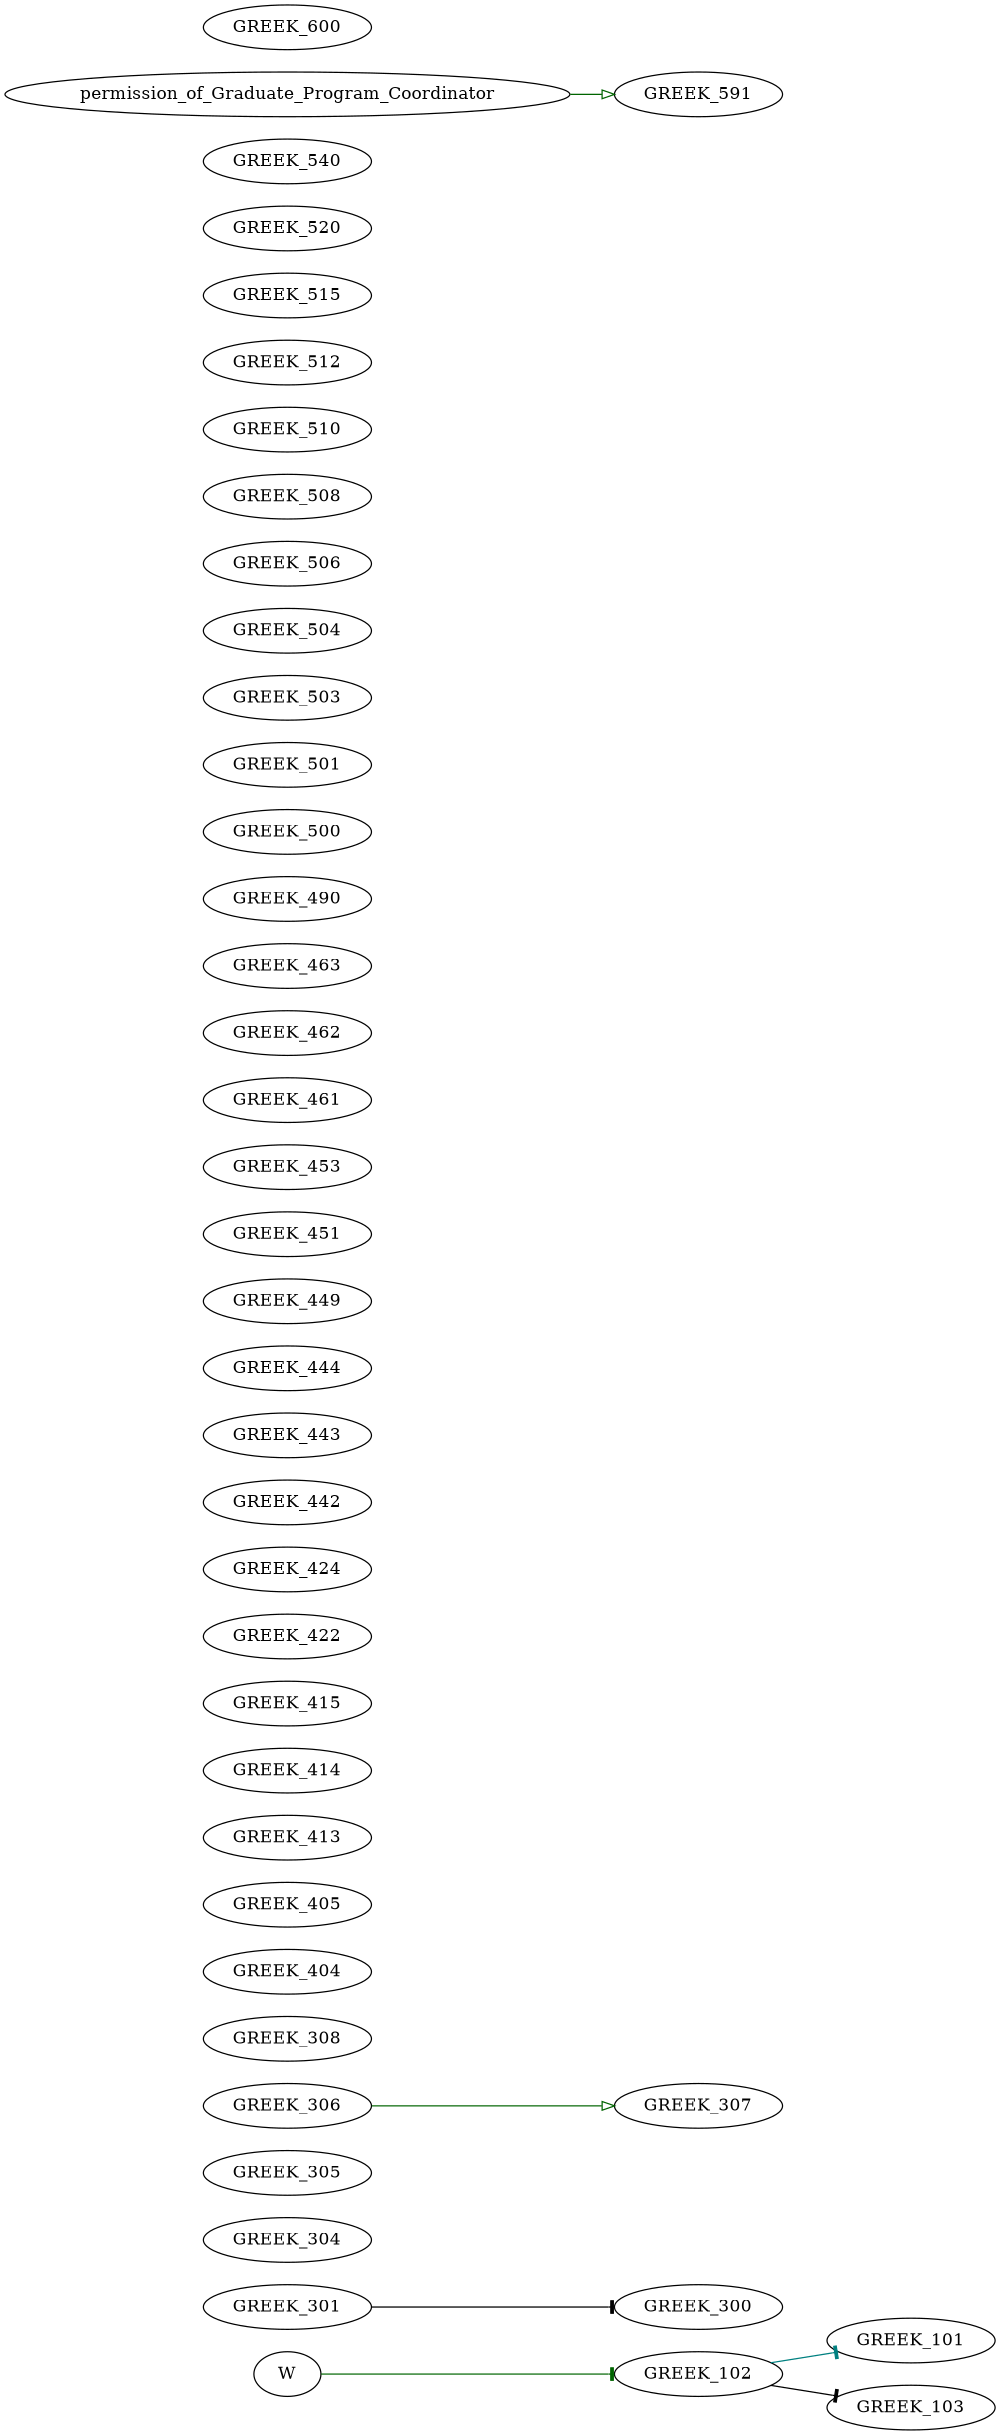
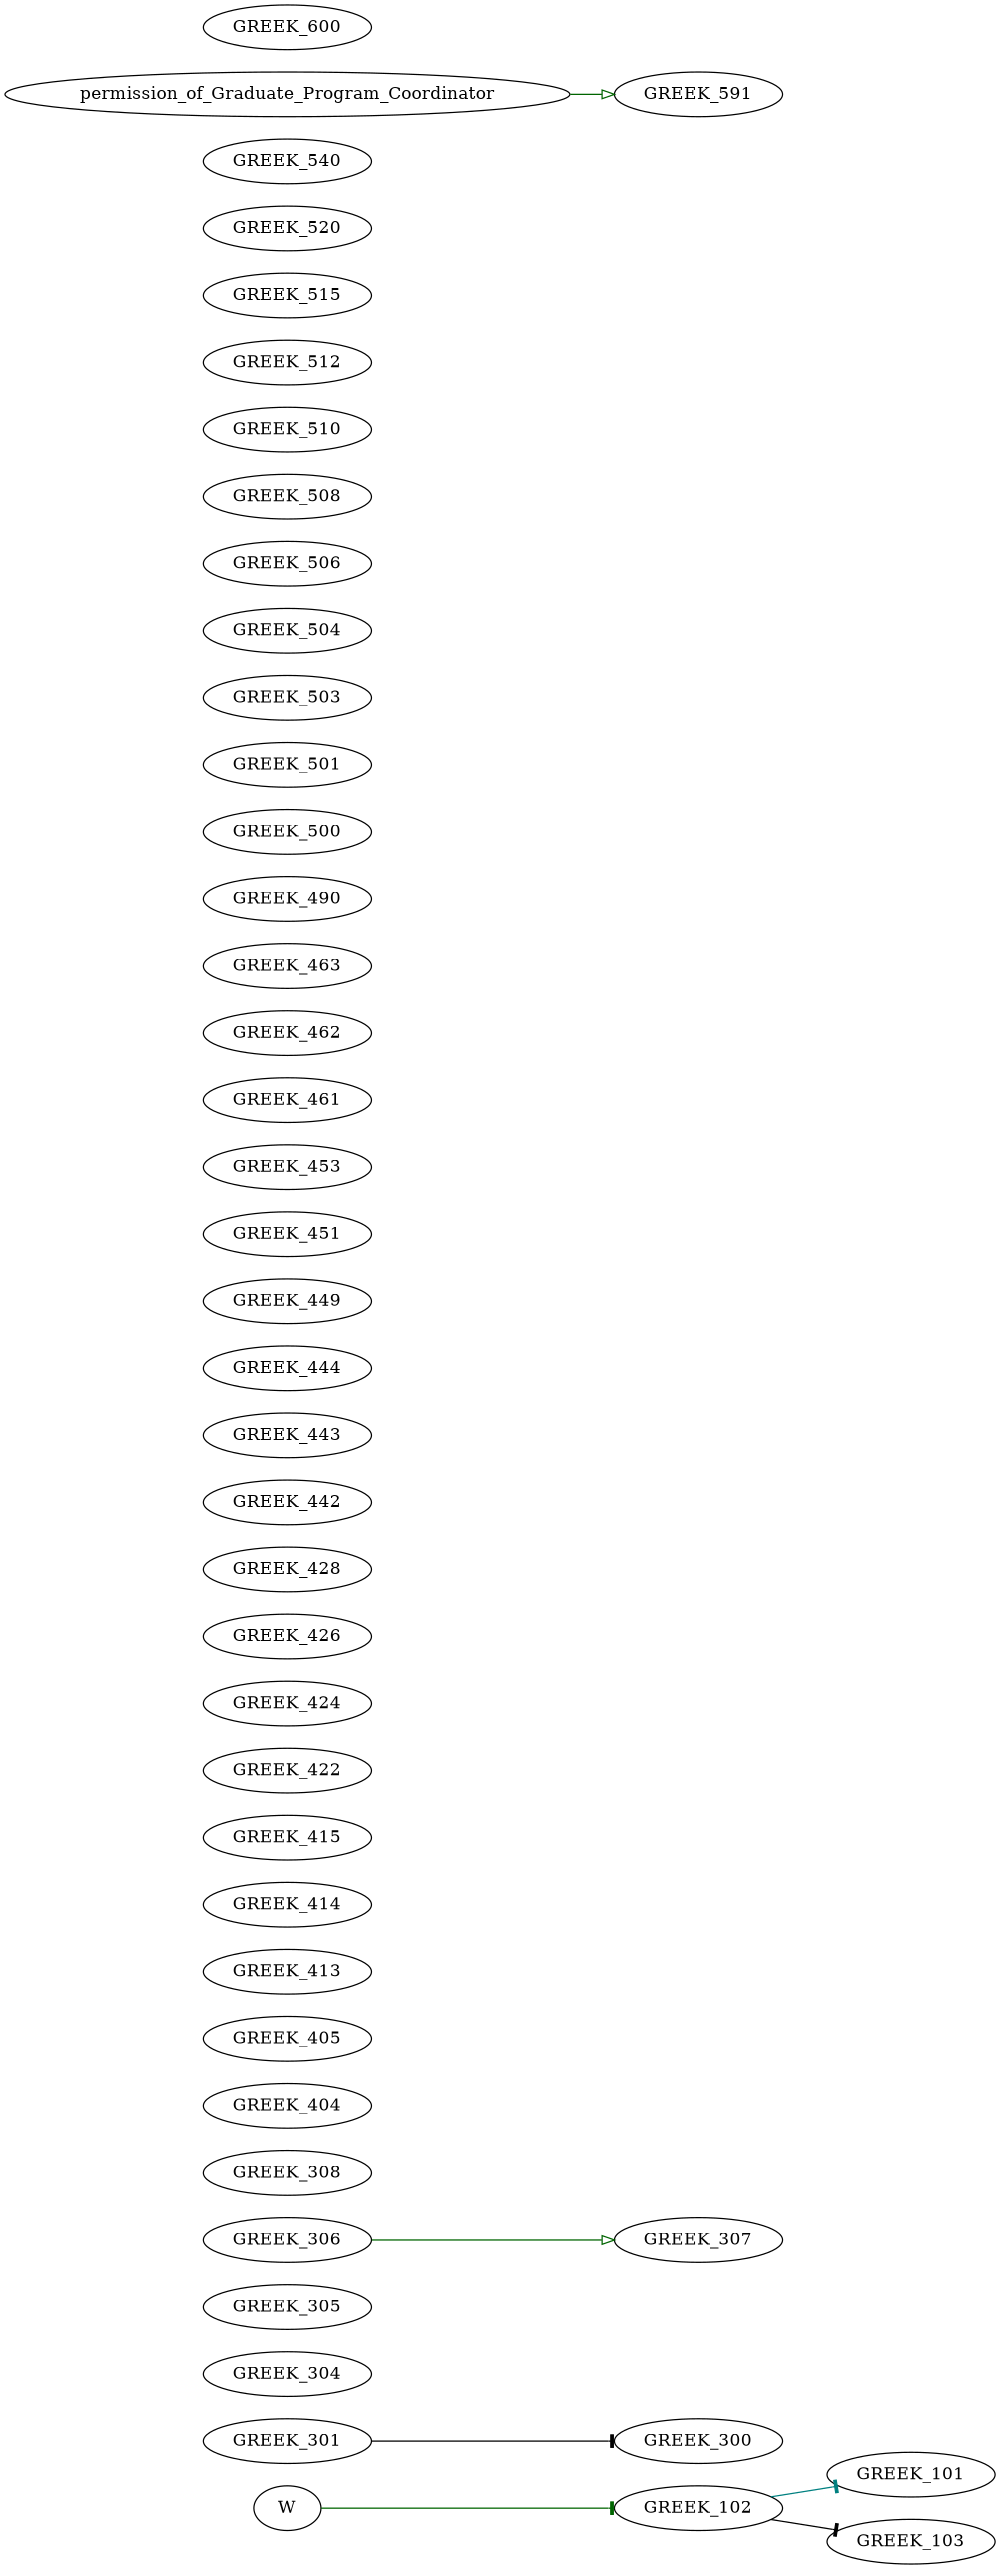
node "GREEK_428": added
node "GREEK_426": added
